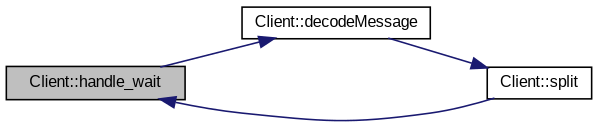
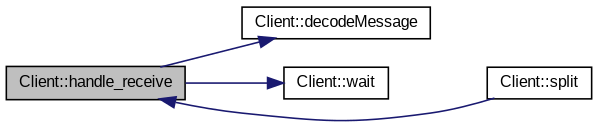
edge "Client::decodeMessage" -> "Client::split": removed
node "Client::handle_wait": label "Client::handle_wait" -> "Client::handle_receive"
node "Client::wait": added
